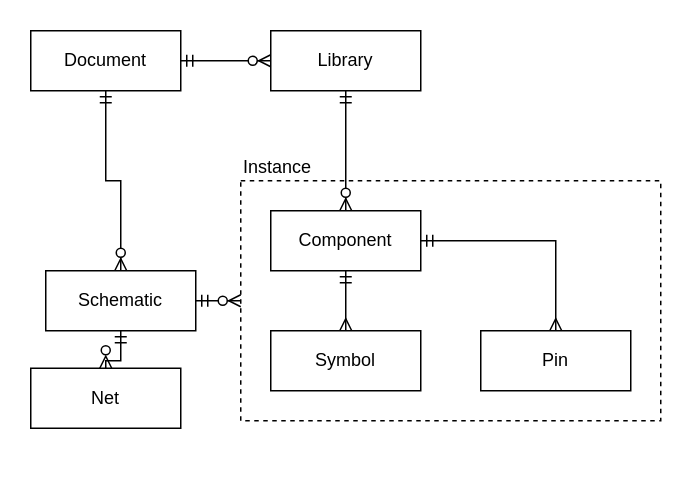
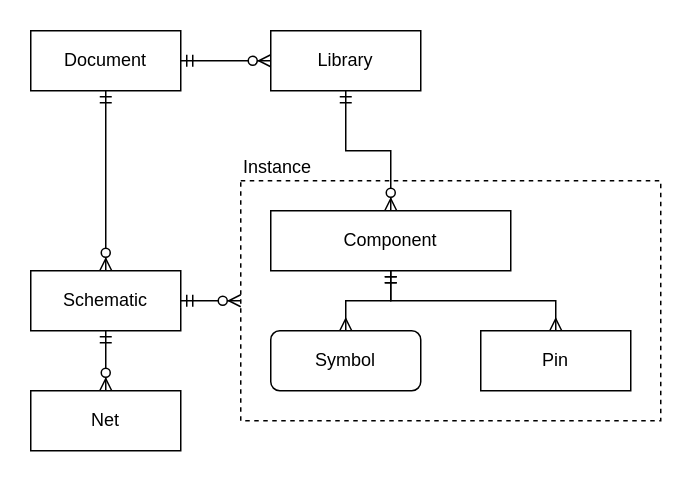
node "Component": size 150x60 -> 240x60
node "Schematic": moved (121, 301) -> (106, 301)
node "Symbol": shape rectangle -> rounded rectangle
node "Net": moved (106, 398) -> (106, 421)
